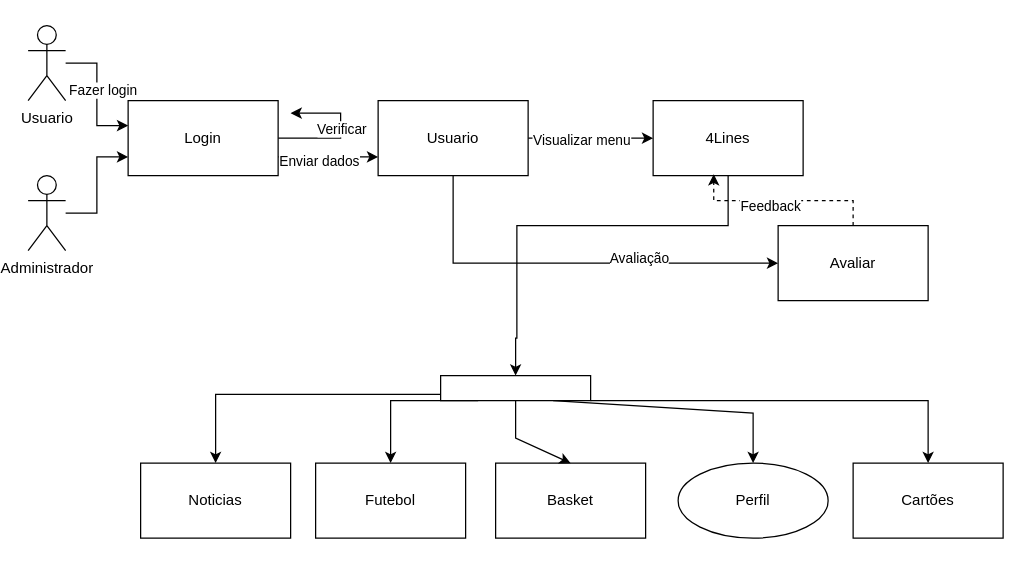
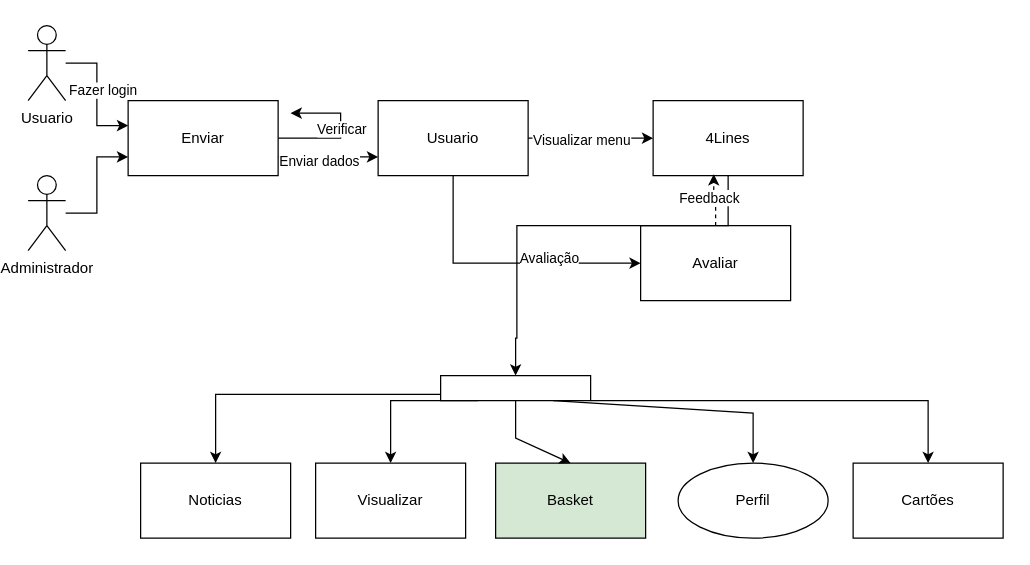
node "Login": label "Login" -> "Enviar"
node "Avaliar": moved (853, 263) -> (716, 263)
node "Futebol": label "Futebol" -> "Visualizar"
node "Basket": fillcolor #ffffff -> #d5e8d4
